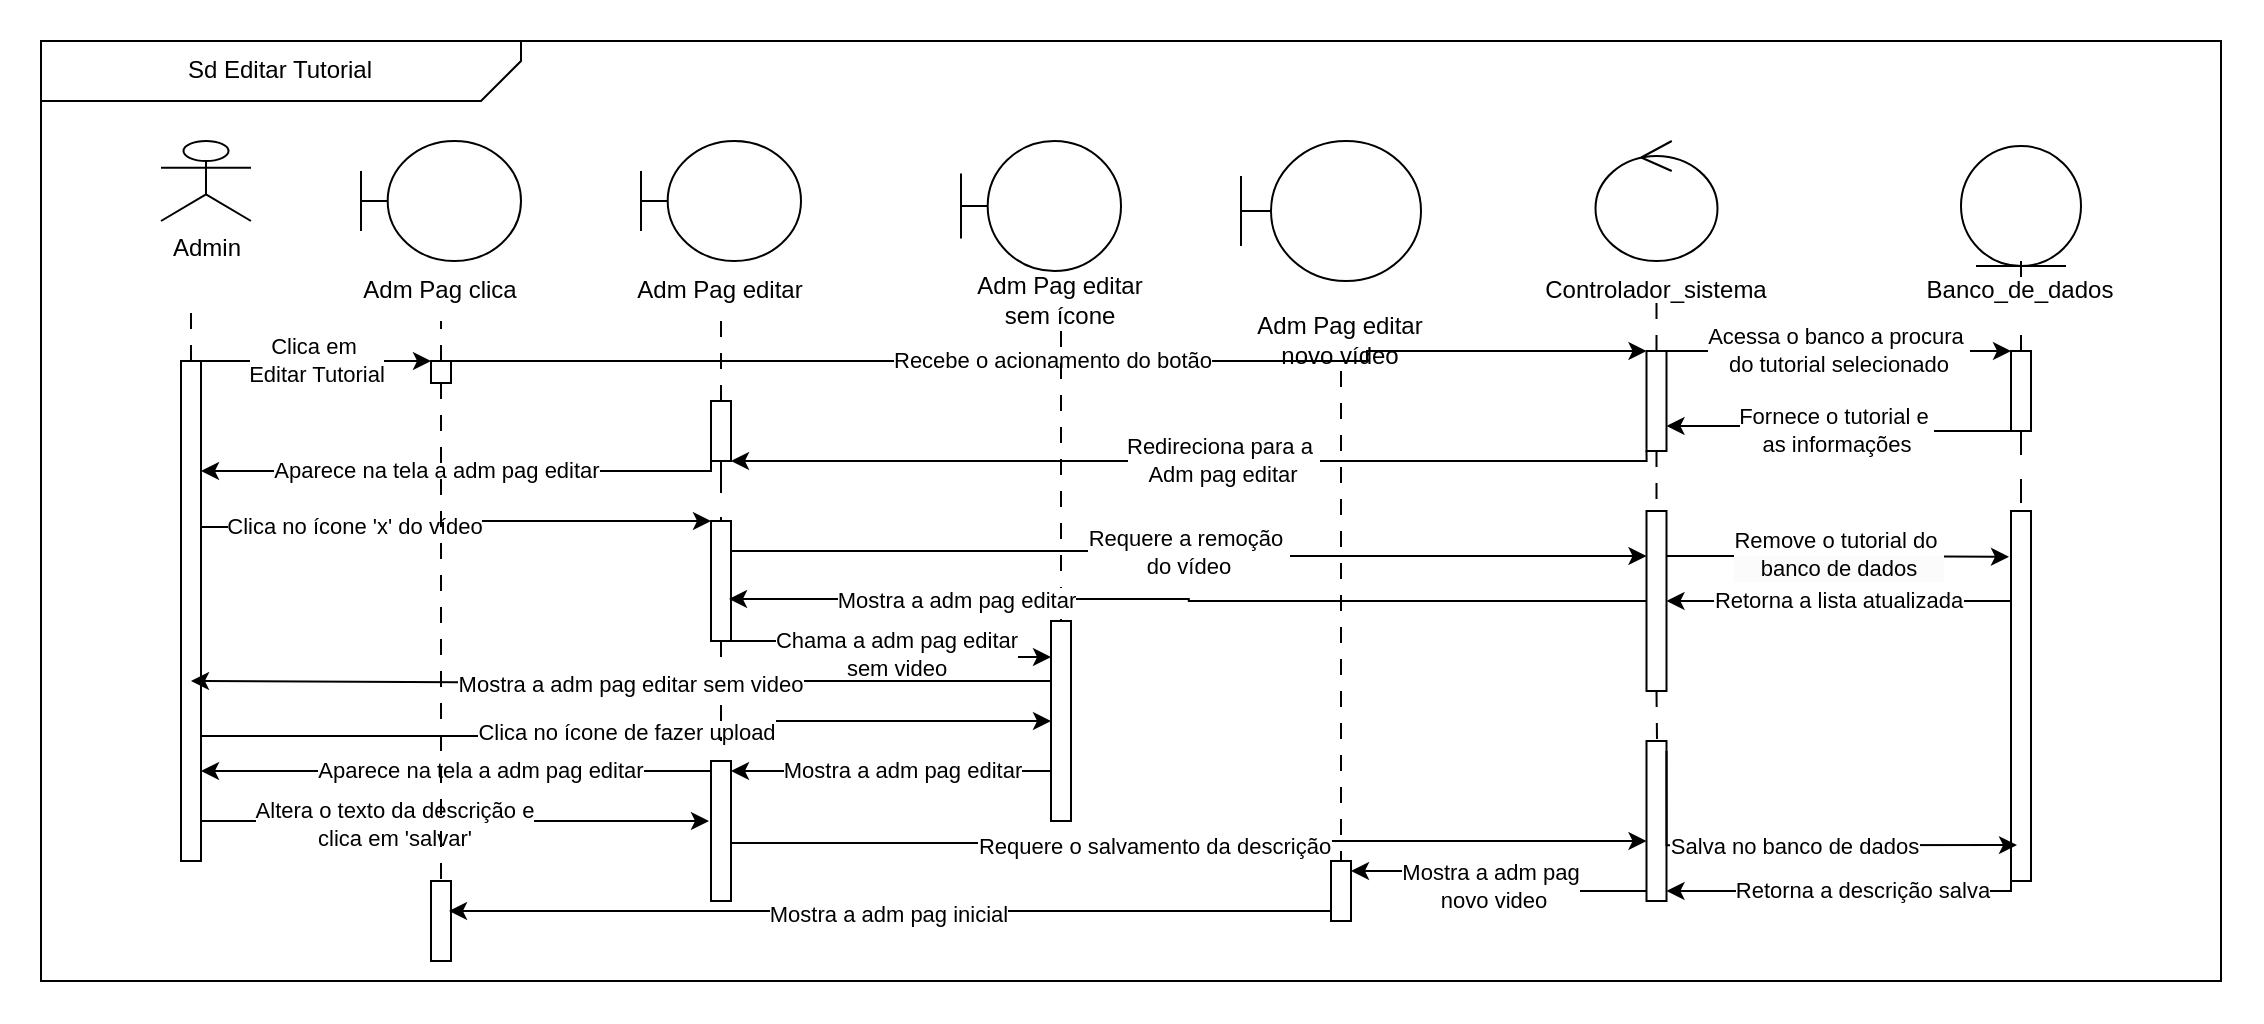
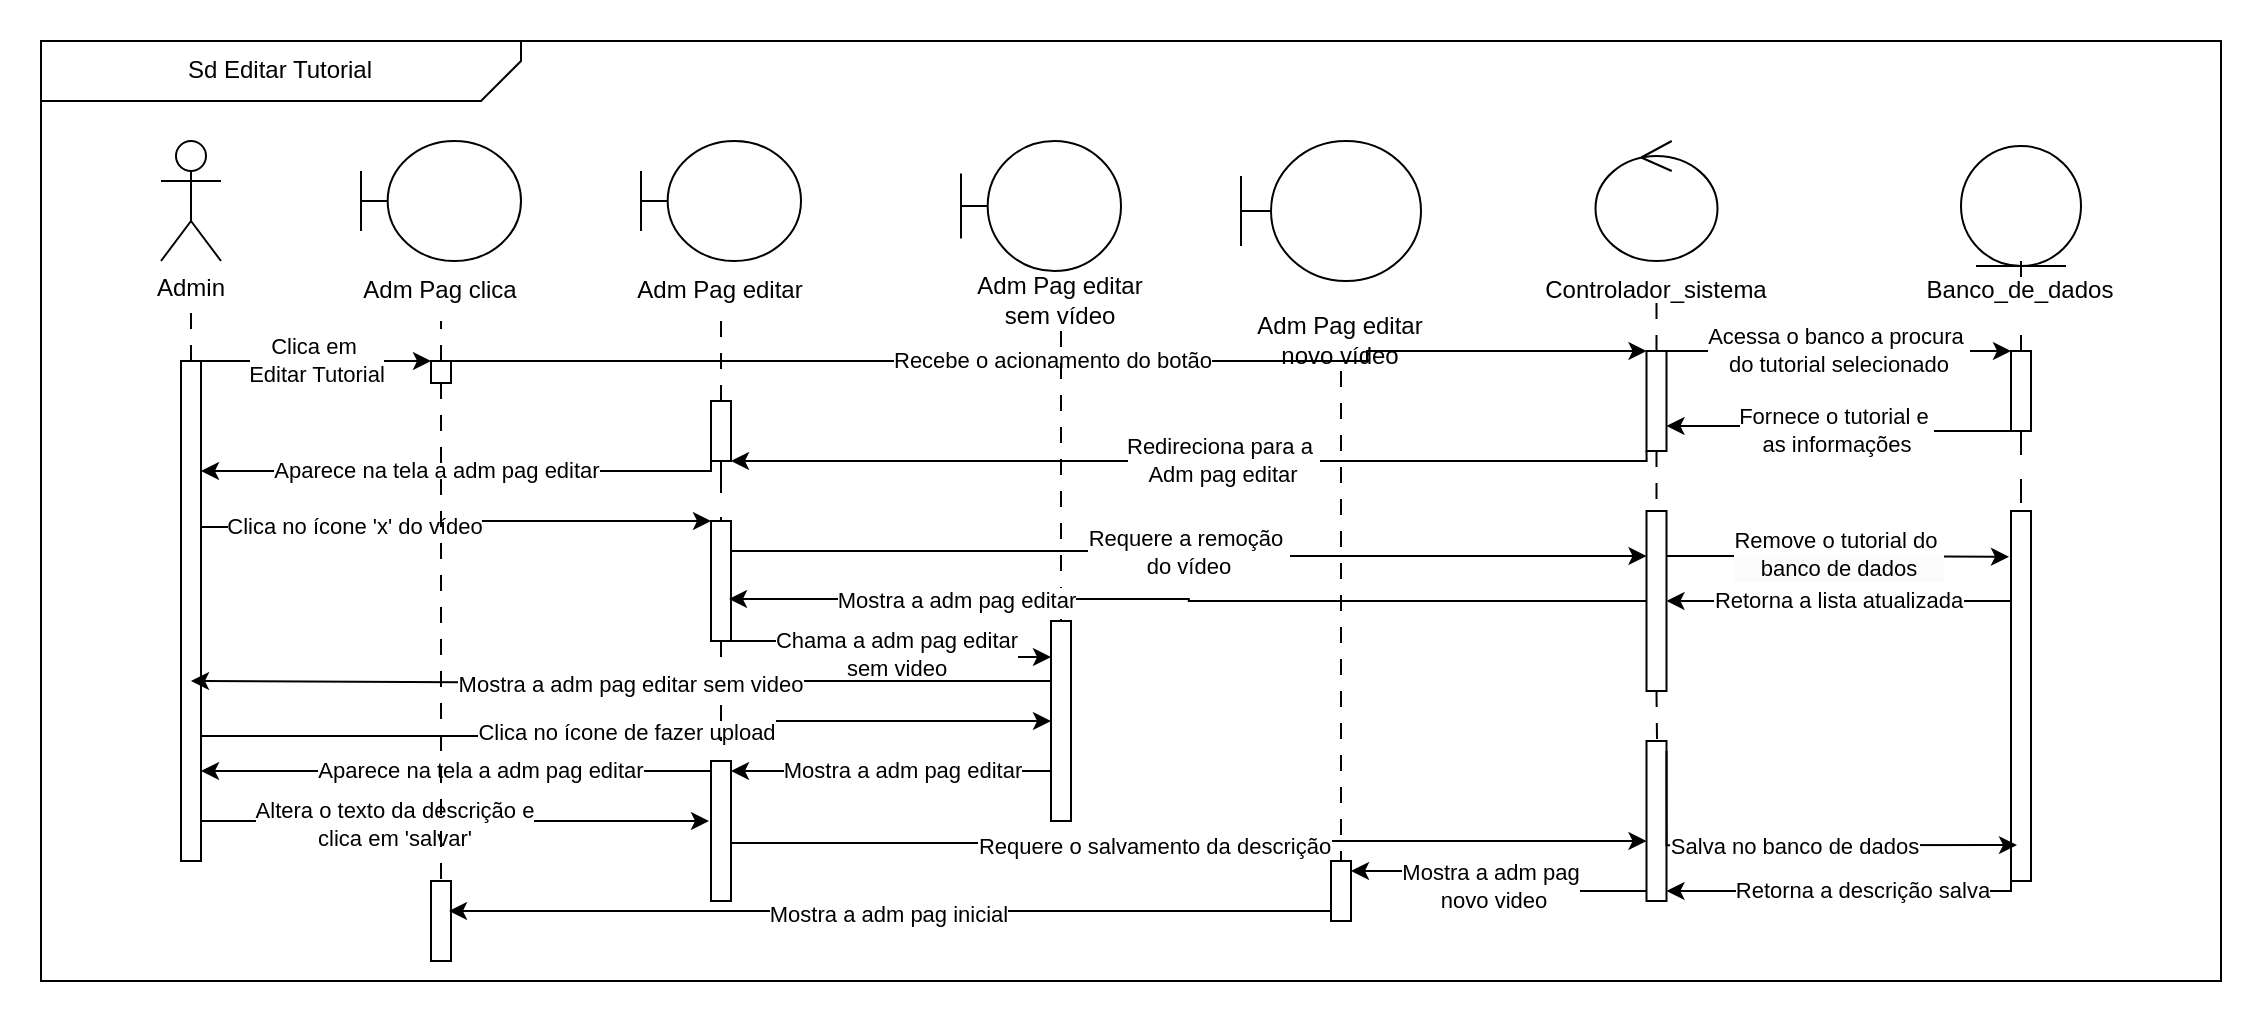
node "Admin": size 90x80 -> 60x120
node "Adm Pag editar sem ícone": label "Adm Pag editar sem ícone" -> "Adm Pag editar sem vídeo"
